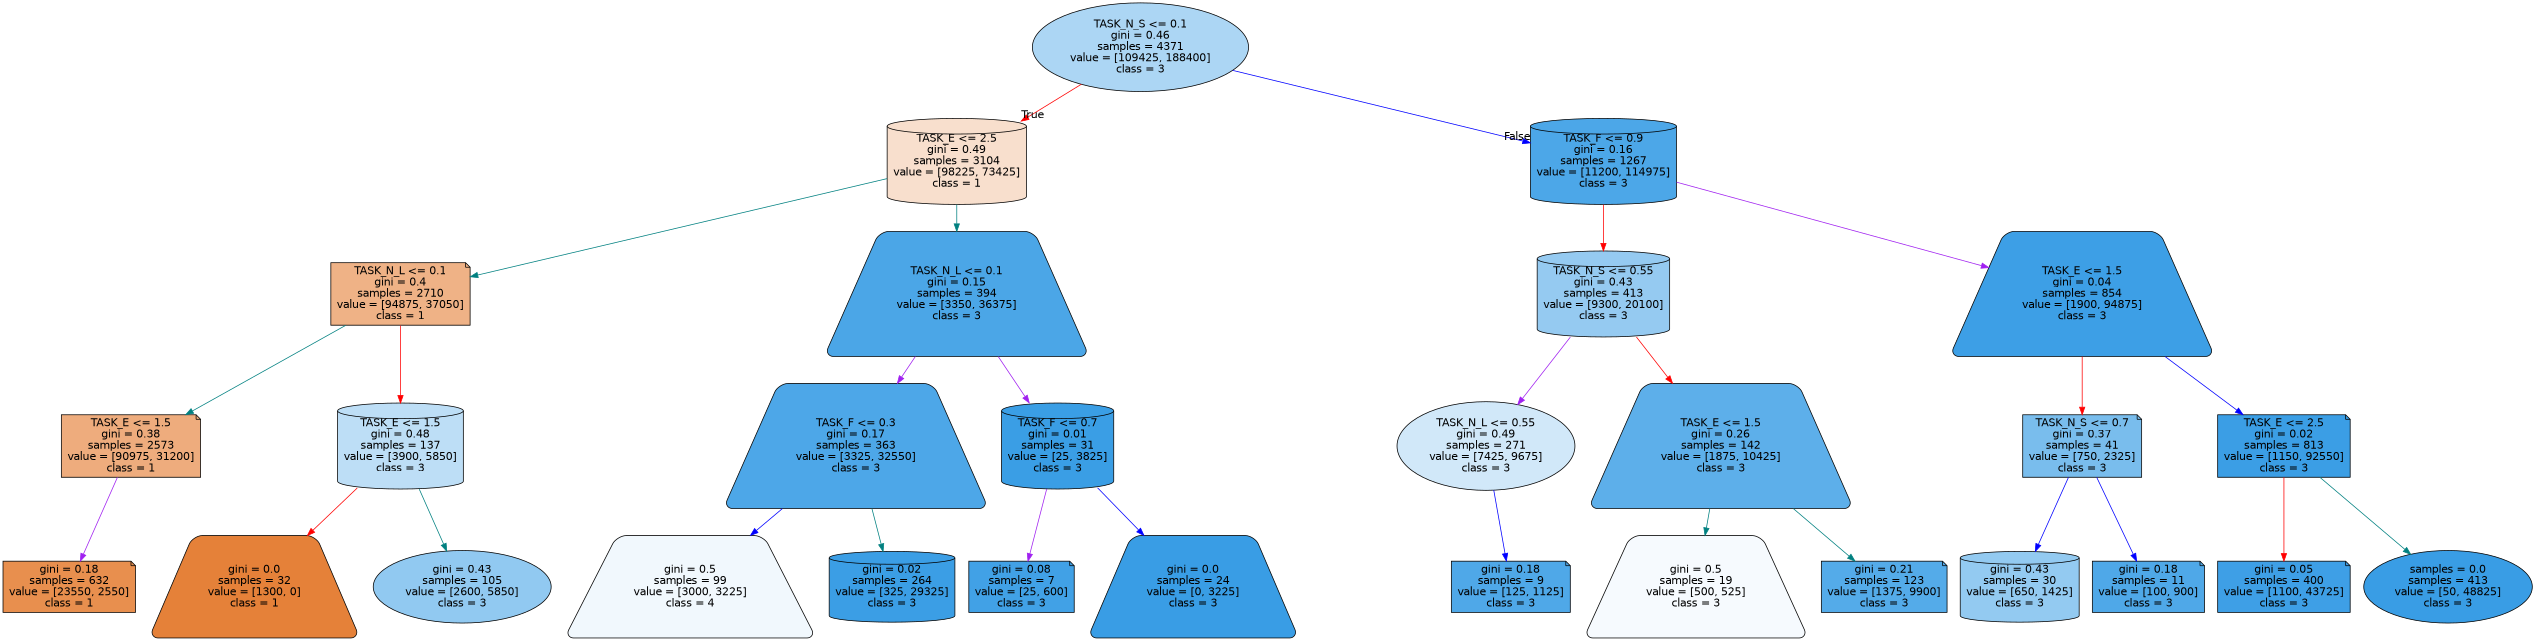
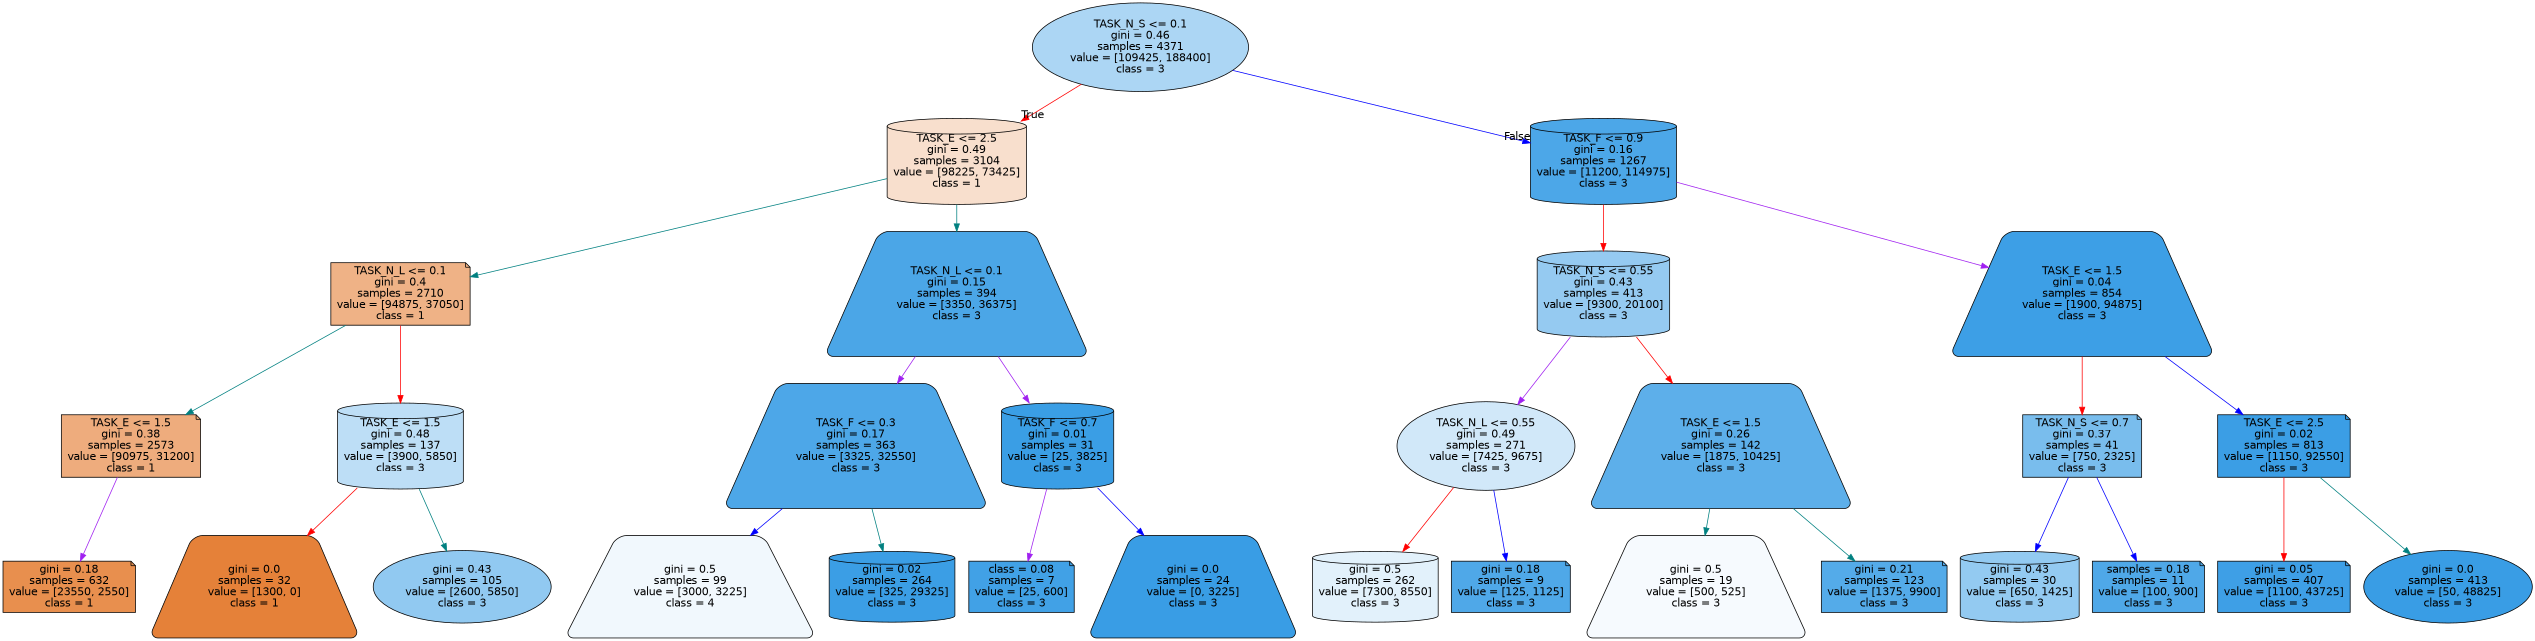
node "gini = 0.08 samples = 7 value = [25, 600] class = 3": label "gini = 0.08 samples = 7 value = [25, 600] class = 3" -> "class = 0.08 samples = 7 value = [25, 600] class = 3"
node "gini = 0.5 samples = 262 value = [7300, 8550] class = 3": added
node "gini = 0.18 samples = 11 value = [100, 900] class = 3": label "gini = 0.18 samples = 11 value = [100, 900] class = 3" -> "samples = 0.18 samples = 11 value = [100, 900] class = 3"
node "gini = 0.05 samples = 400 value = [1100, 43725] class = 3": label "gini = 0.05 samples = 400 value = [1100, 43725] class = 3" -> "gini = 0.05 samples = 407 value = [1100, 43725] class = 3"
node "samples = 0.0 samples = 413 value = [50, 48825] class = 3": label "samples = 0.0 samples = 413 value = [50, 48825] class = 3" -> "gini = 0.0 samples = 413 value = [50, 48825] class = 3"
